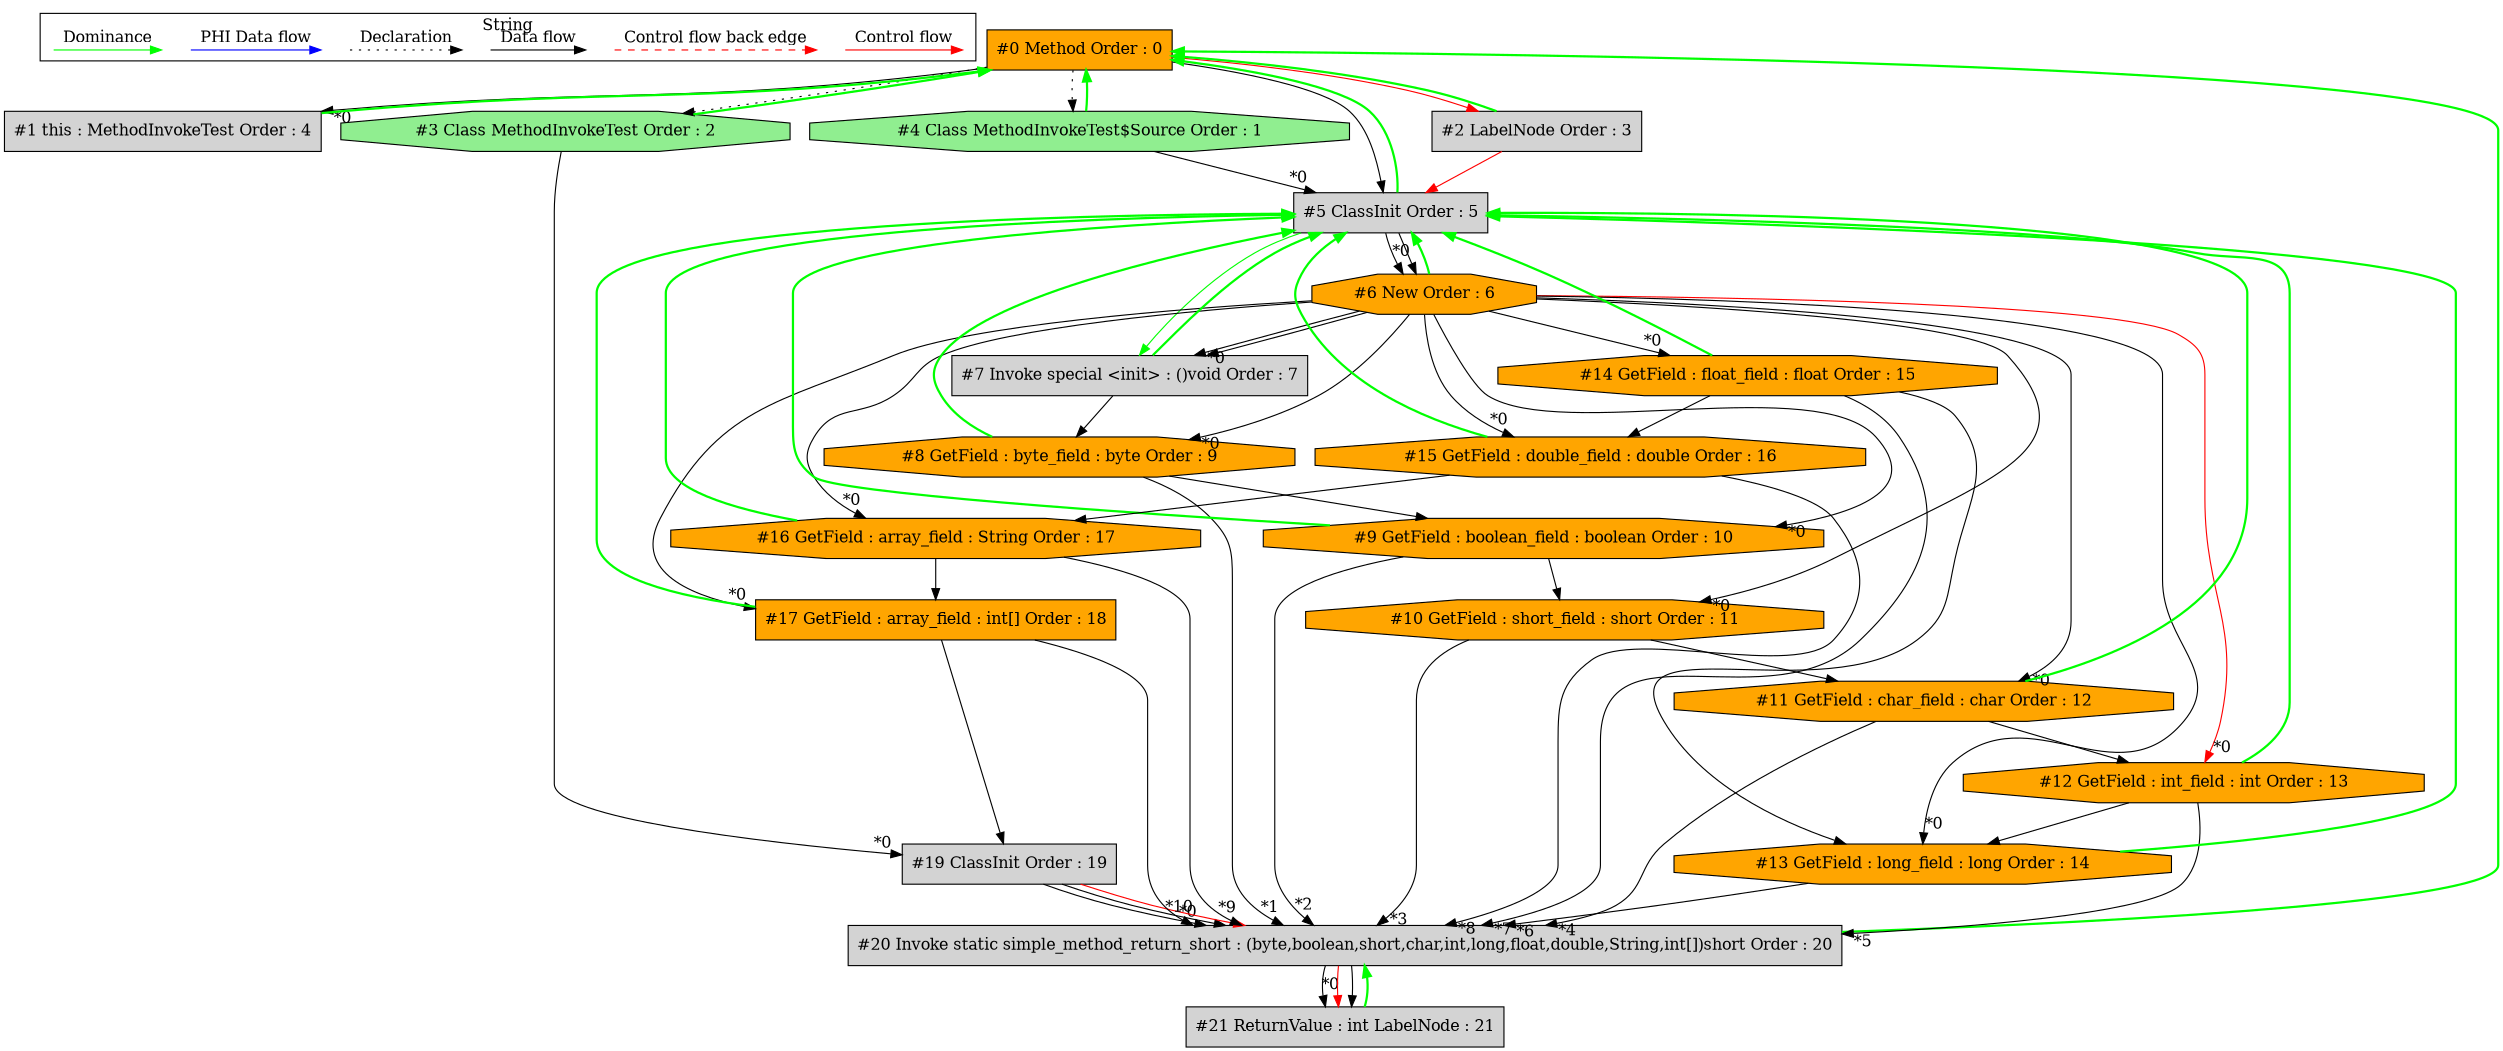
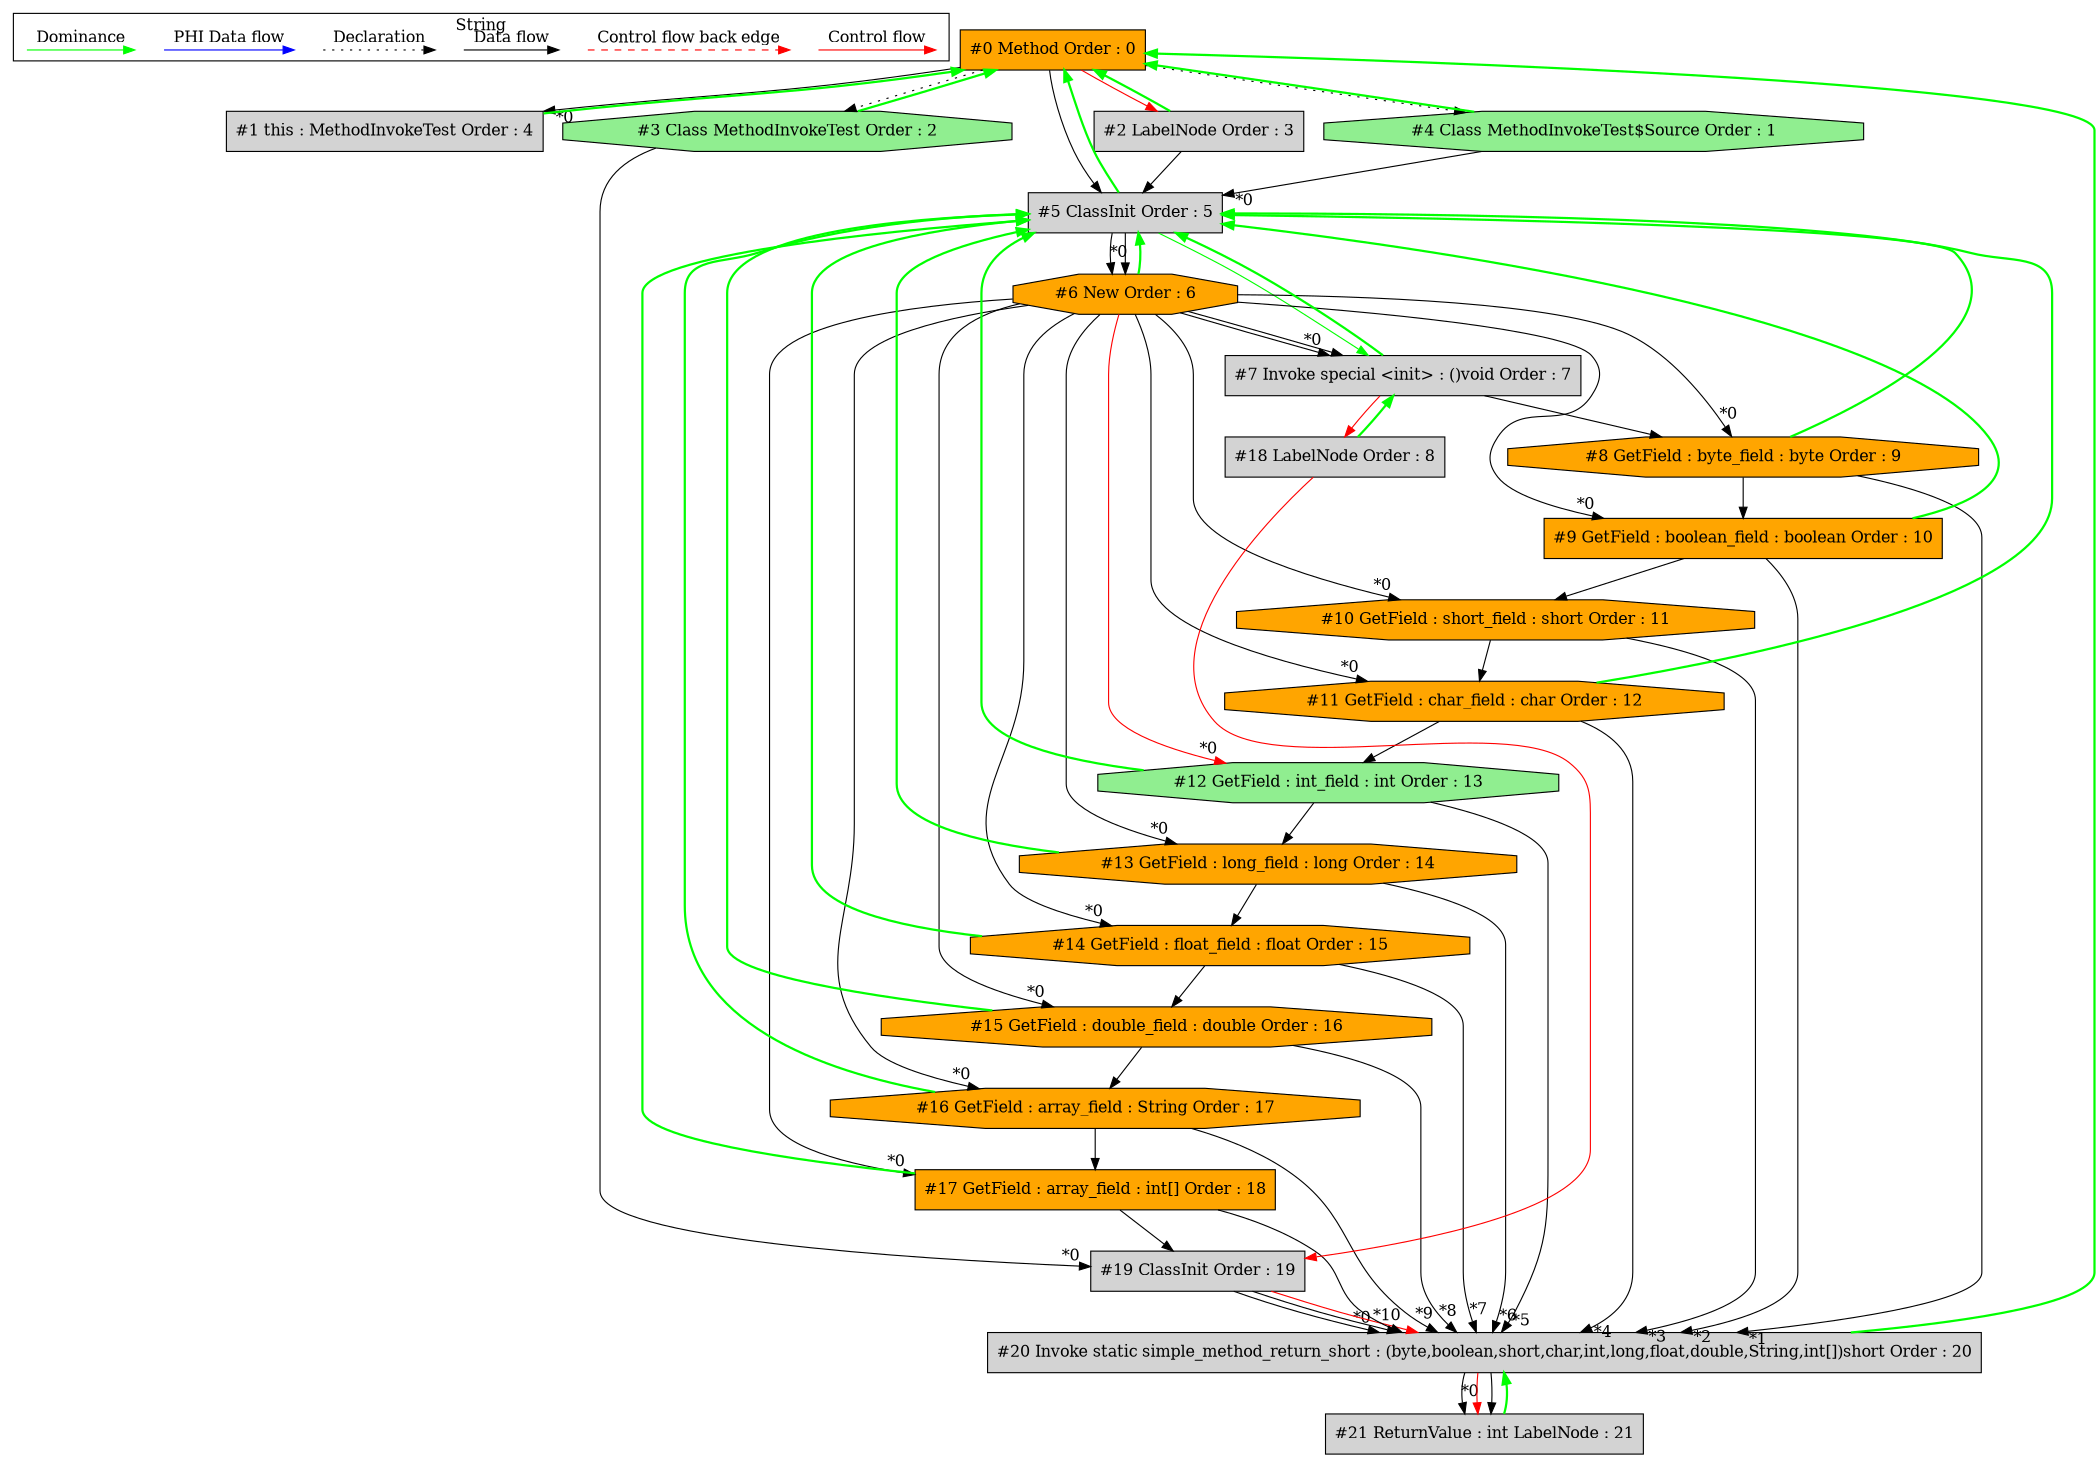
edge "#2 LabelNode Order : 3" -> "#5 ClassInit Order : 5": color red -> black
node "#18 LabelNode Order : 8": added
node "#9 GetField : boolean_field : boolean Order : 10": shape octagon -> box
edge "#14 GetField : float_field : float Order : 15" -> "#13 GetField : long_field : long Order : 14": reversed
node "#12 GetField : int_field : int Order : 13": fillcolor orange -> lightgreen
